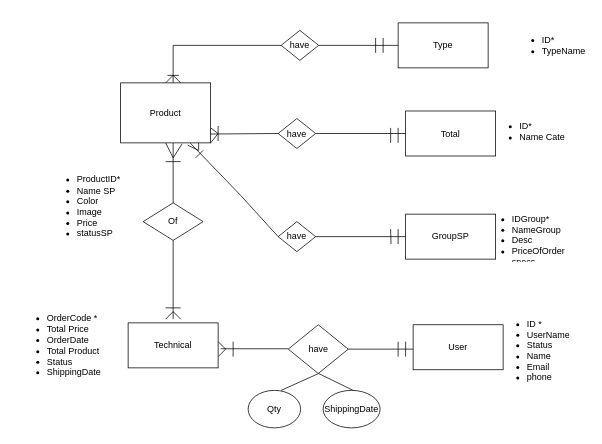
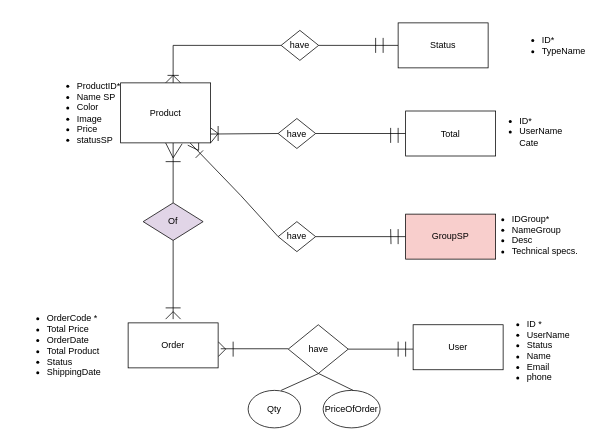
node "Type": label "Type" -> "Status"
node "ID* Name Cate": label "ID* Name Cate" -> "ID* UserName Cate"
node "ProductID* Name SP Color Image Price statusSP": moved (83, 207) -> (83, 113)
node "Of": fillcolor #ffffff -> #e1d5e7
node "IDGroup* NameGroup Desc PriceOfOrder specs.": label "IDGroup* NameGroup Desc PriceOfOrder specs." -> "IDGroup* NameGroup Desc Technical specs."
node "GroupSP": fillcolor #ffffff -> #f8cecc
node "Technical": label "Technical" -> "Order"
node "ShippingDate": label "ShippingDate" -> "PriceOfOrder"
